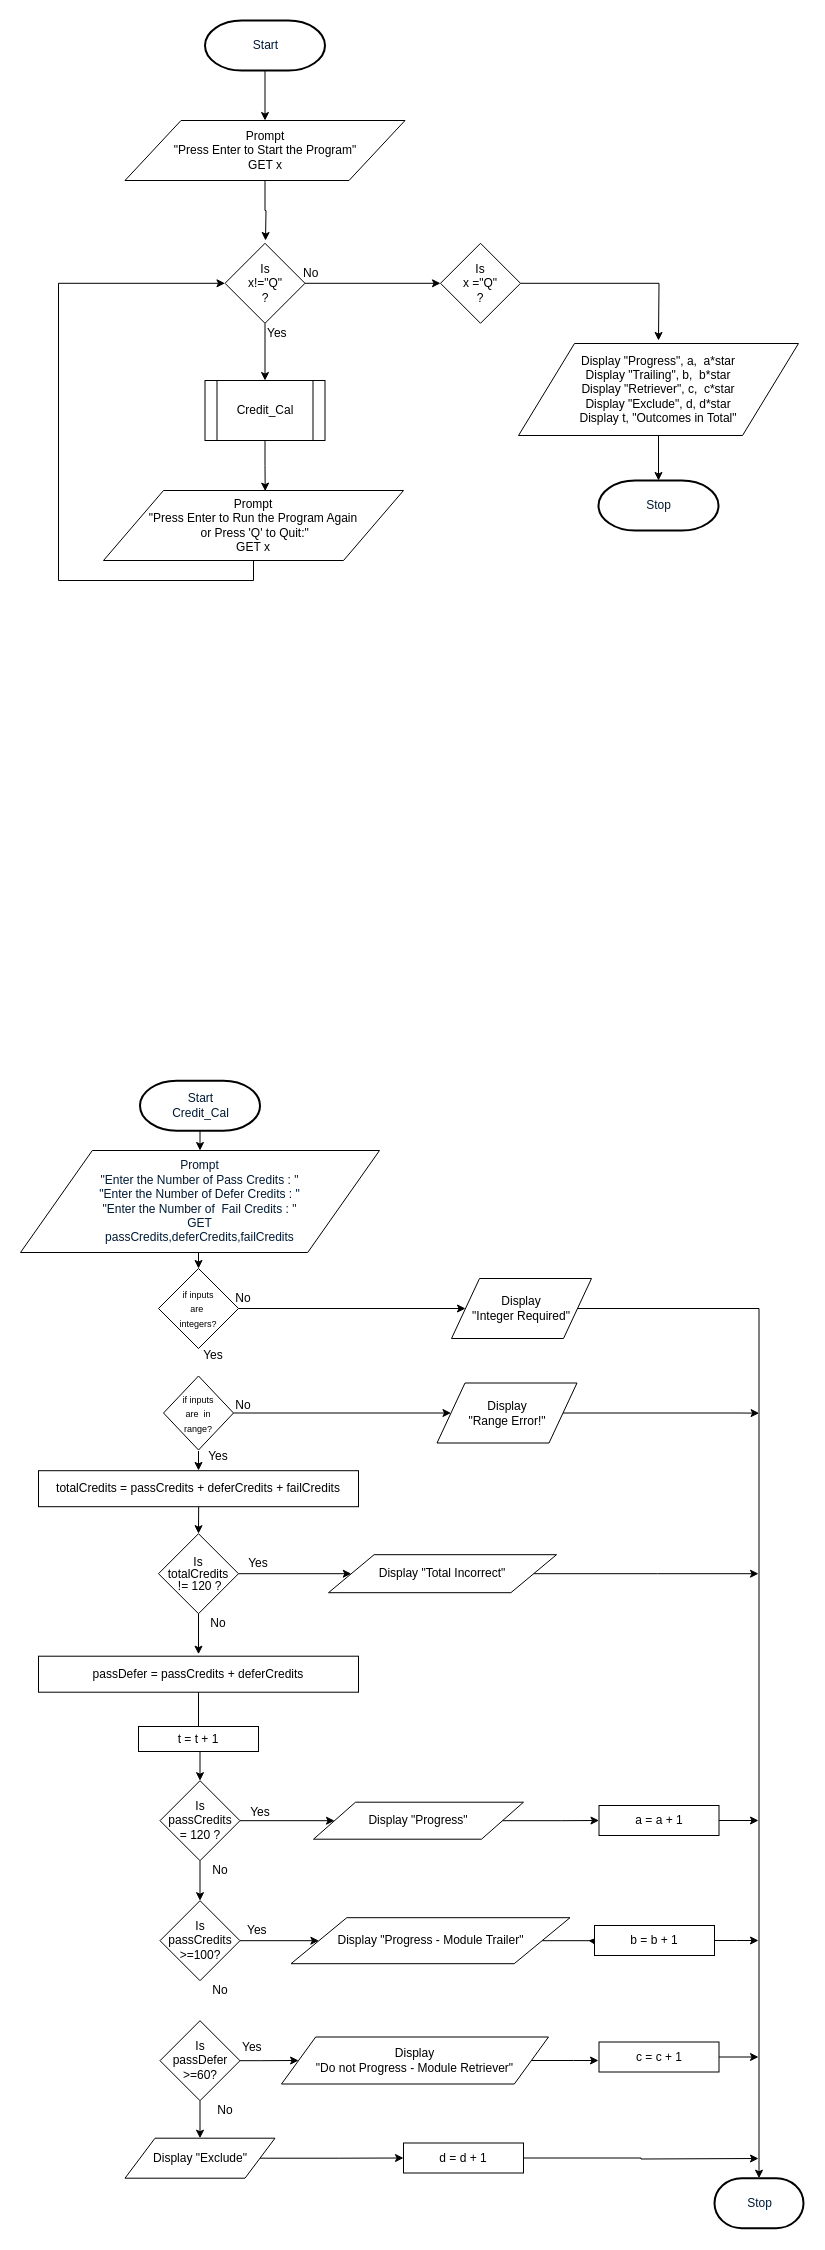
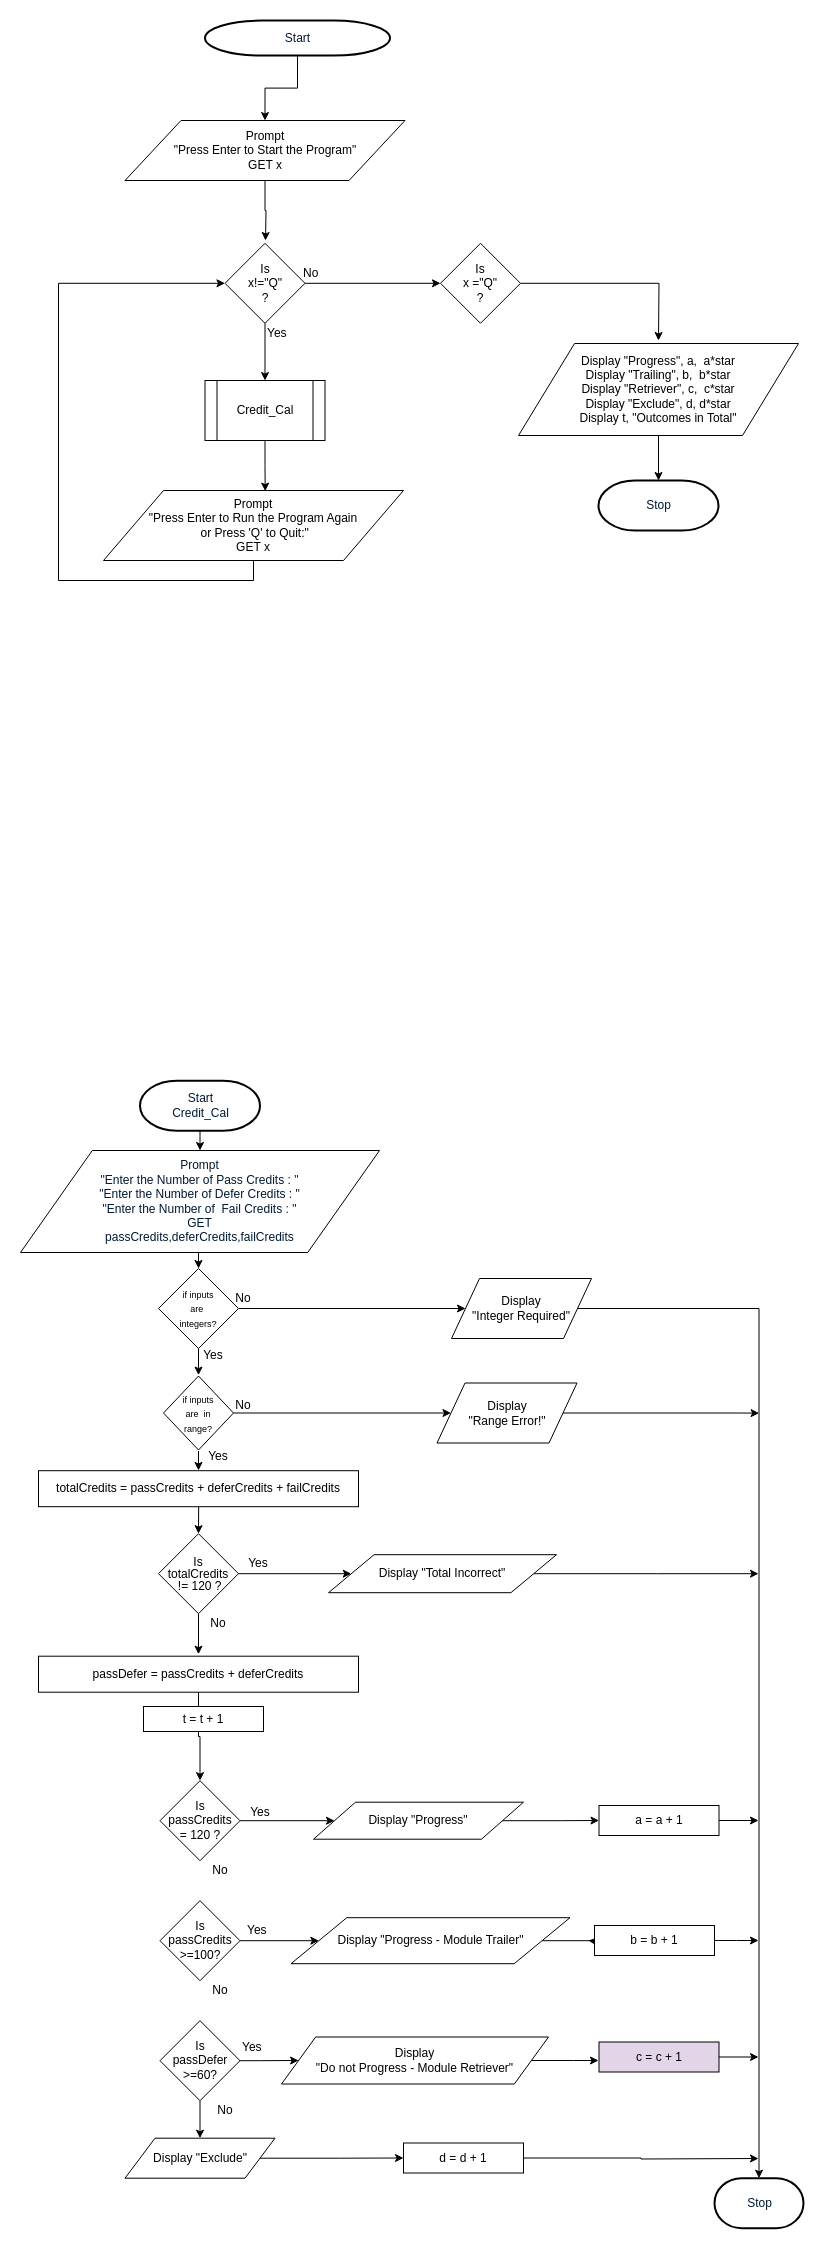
node "Start": size 120x50 -> 185x35
edge "if inputs are integers?" -> "if inputs are in range?": added
node "t = t + 1": moved (199, 1739) -> (204, 1719)
edge "Is passCredits = 120 ?" -> "Is passCredits >=100?": removed
node "c = c + 1": fillcolor #ffffff -> #e1d5e7
